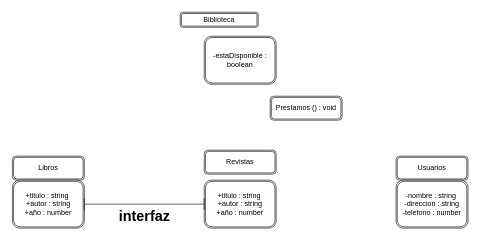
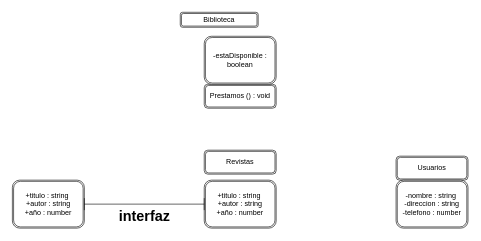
node "Prestamos () : void": moved (306, 108) -> (240, 96)
node "Libros": removed
